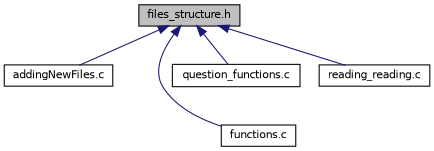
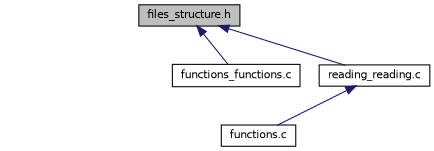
node "addingNewFiles.c": removed
node "question_functions.c": label "question_functions.c" -> "functions_functions.c"
edge "functions.c" -> "files_structure.h": now "functions.c" -> "reading_reading.c"
